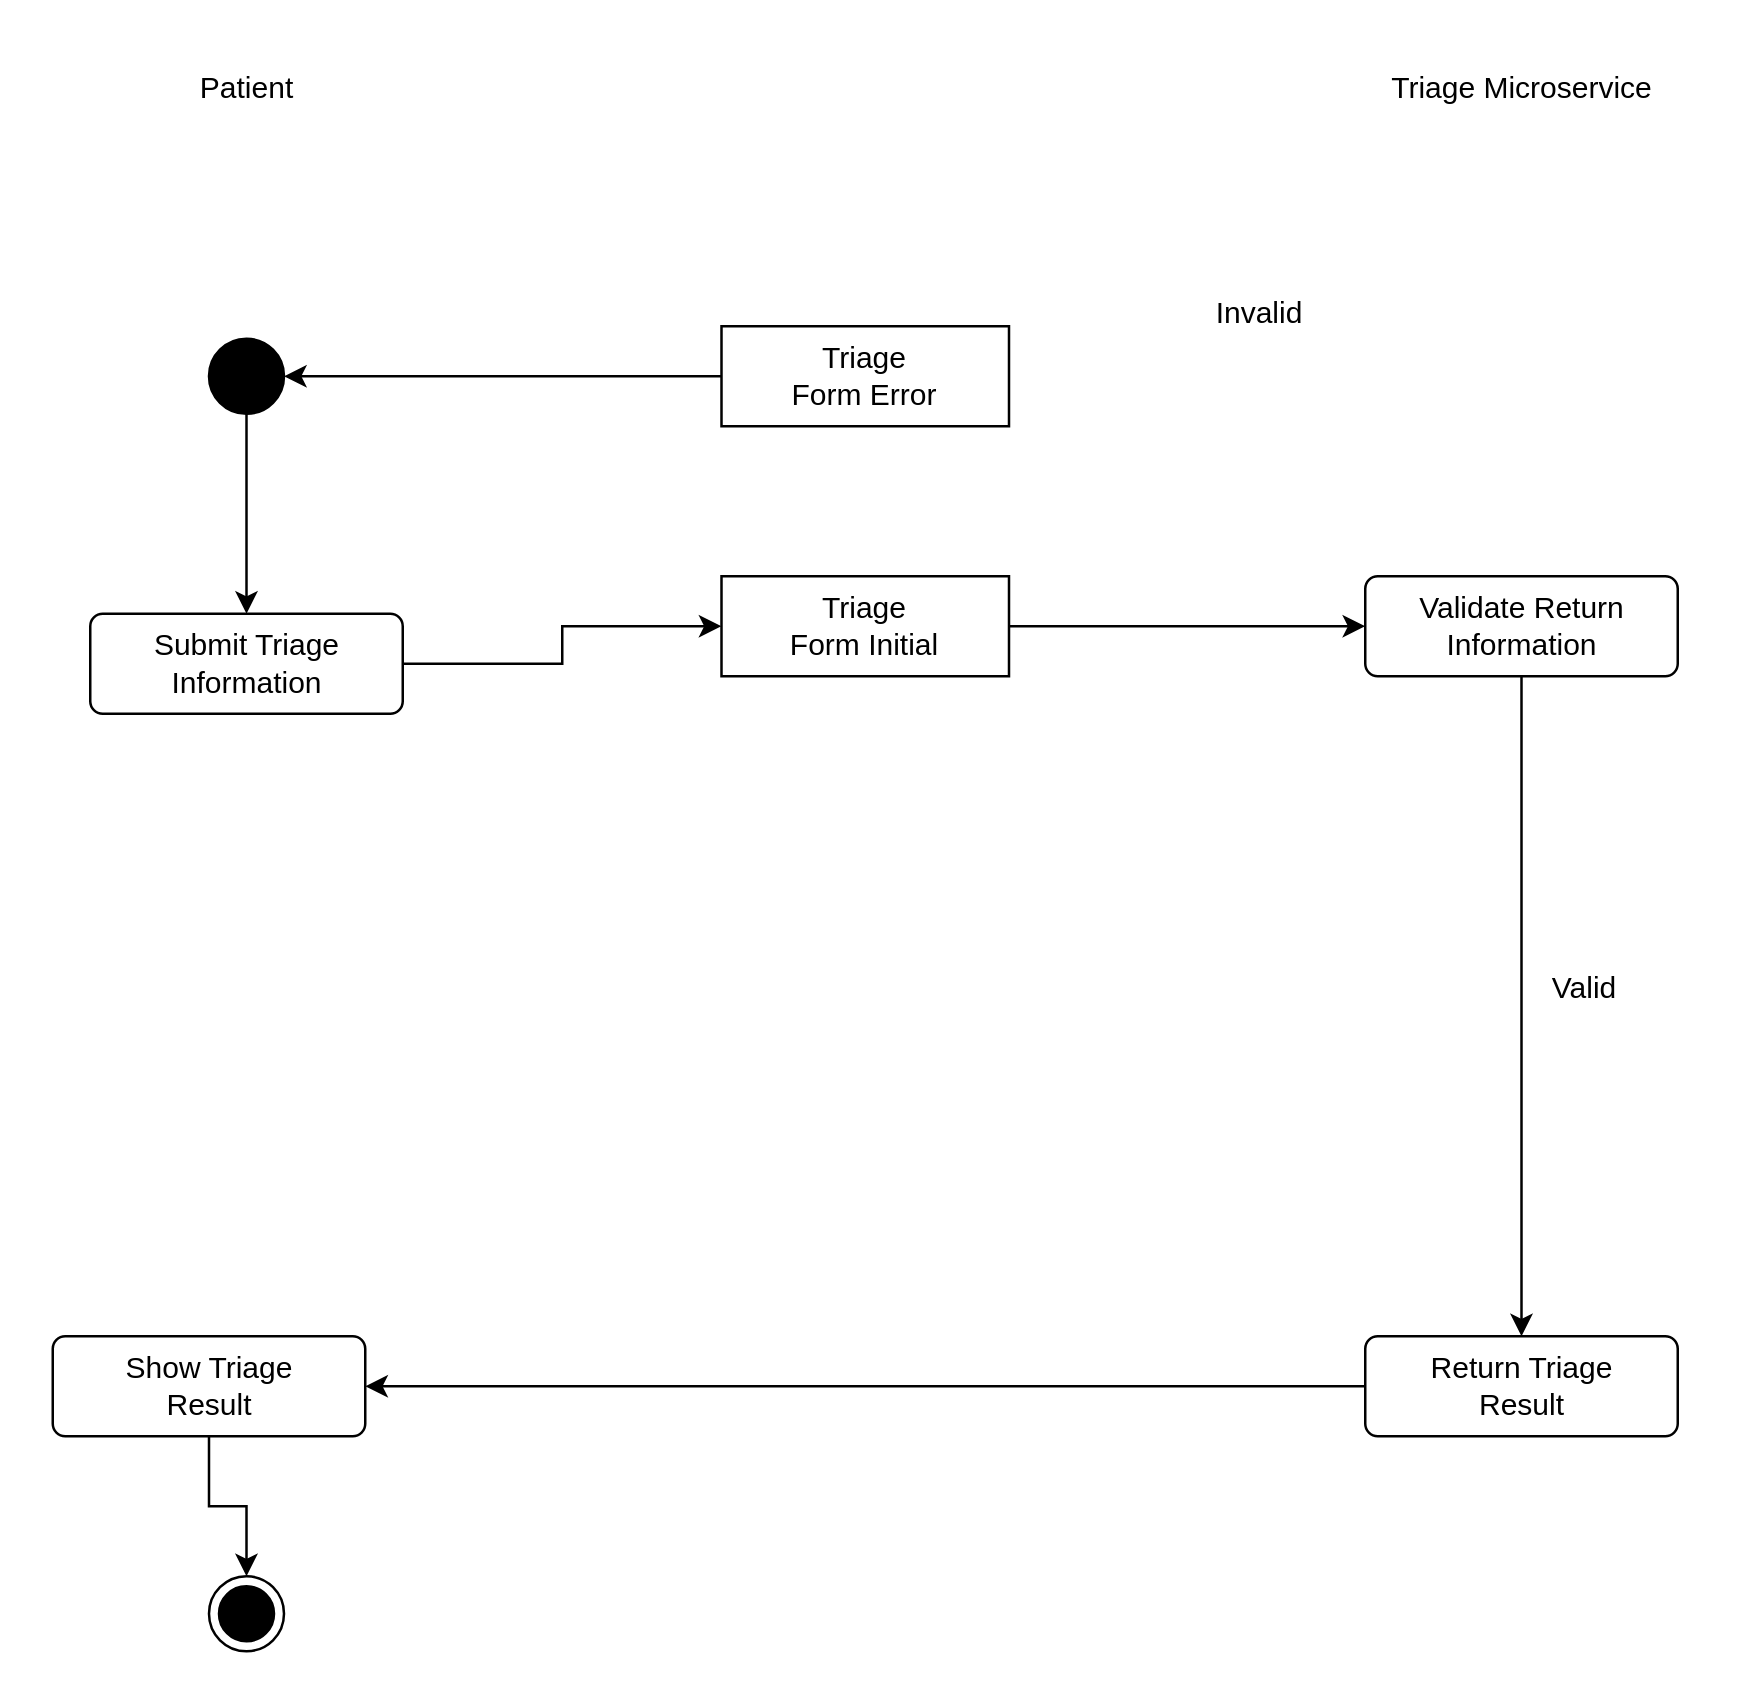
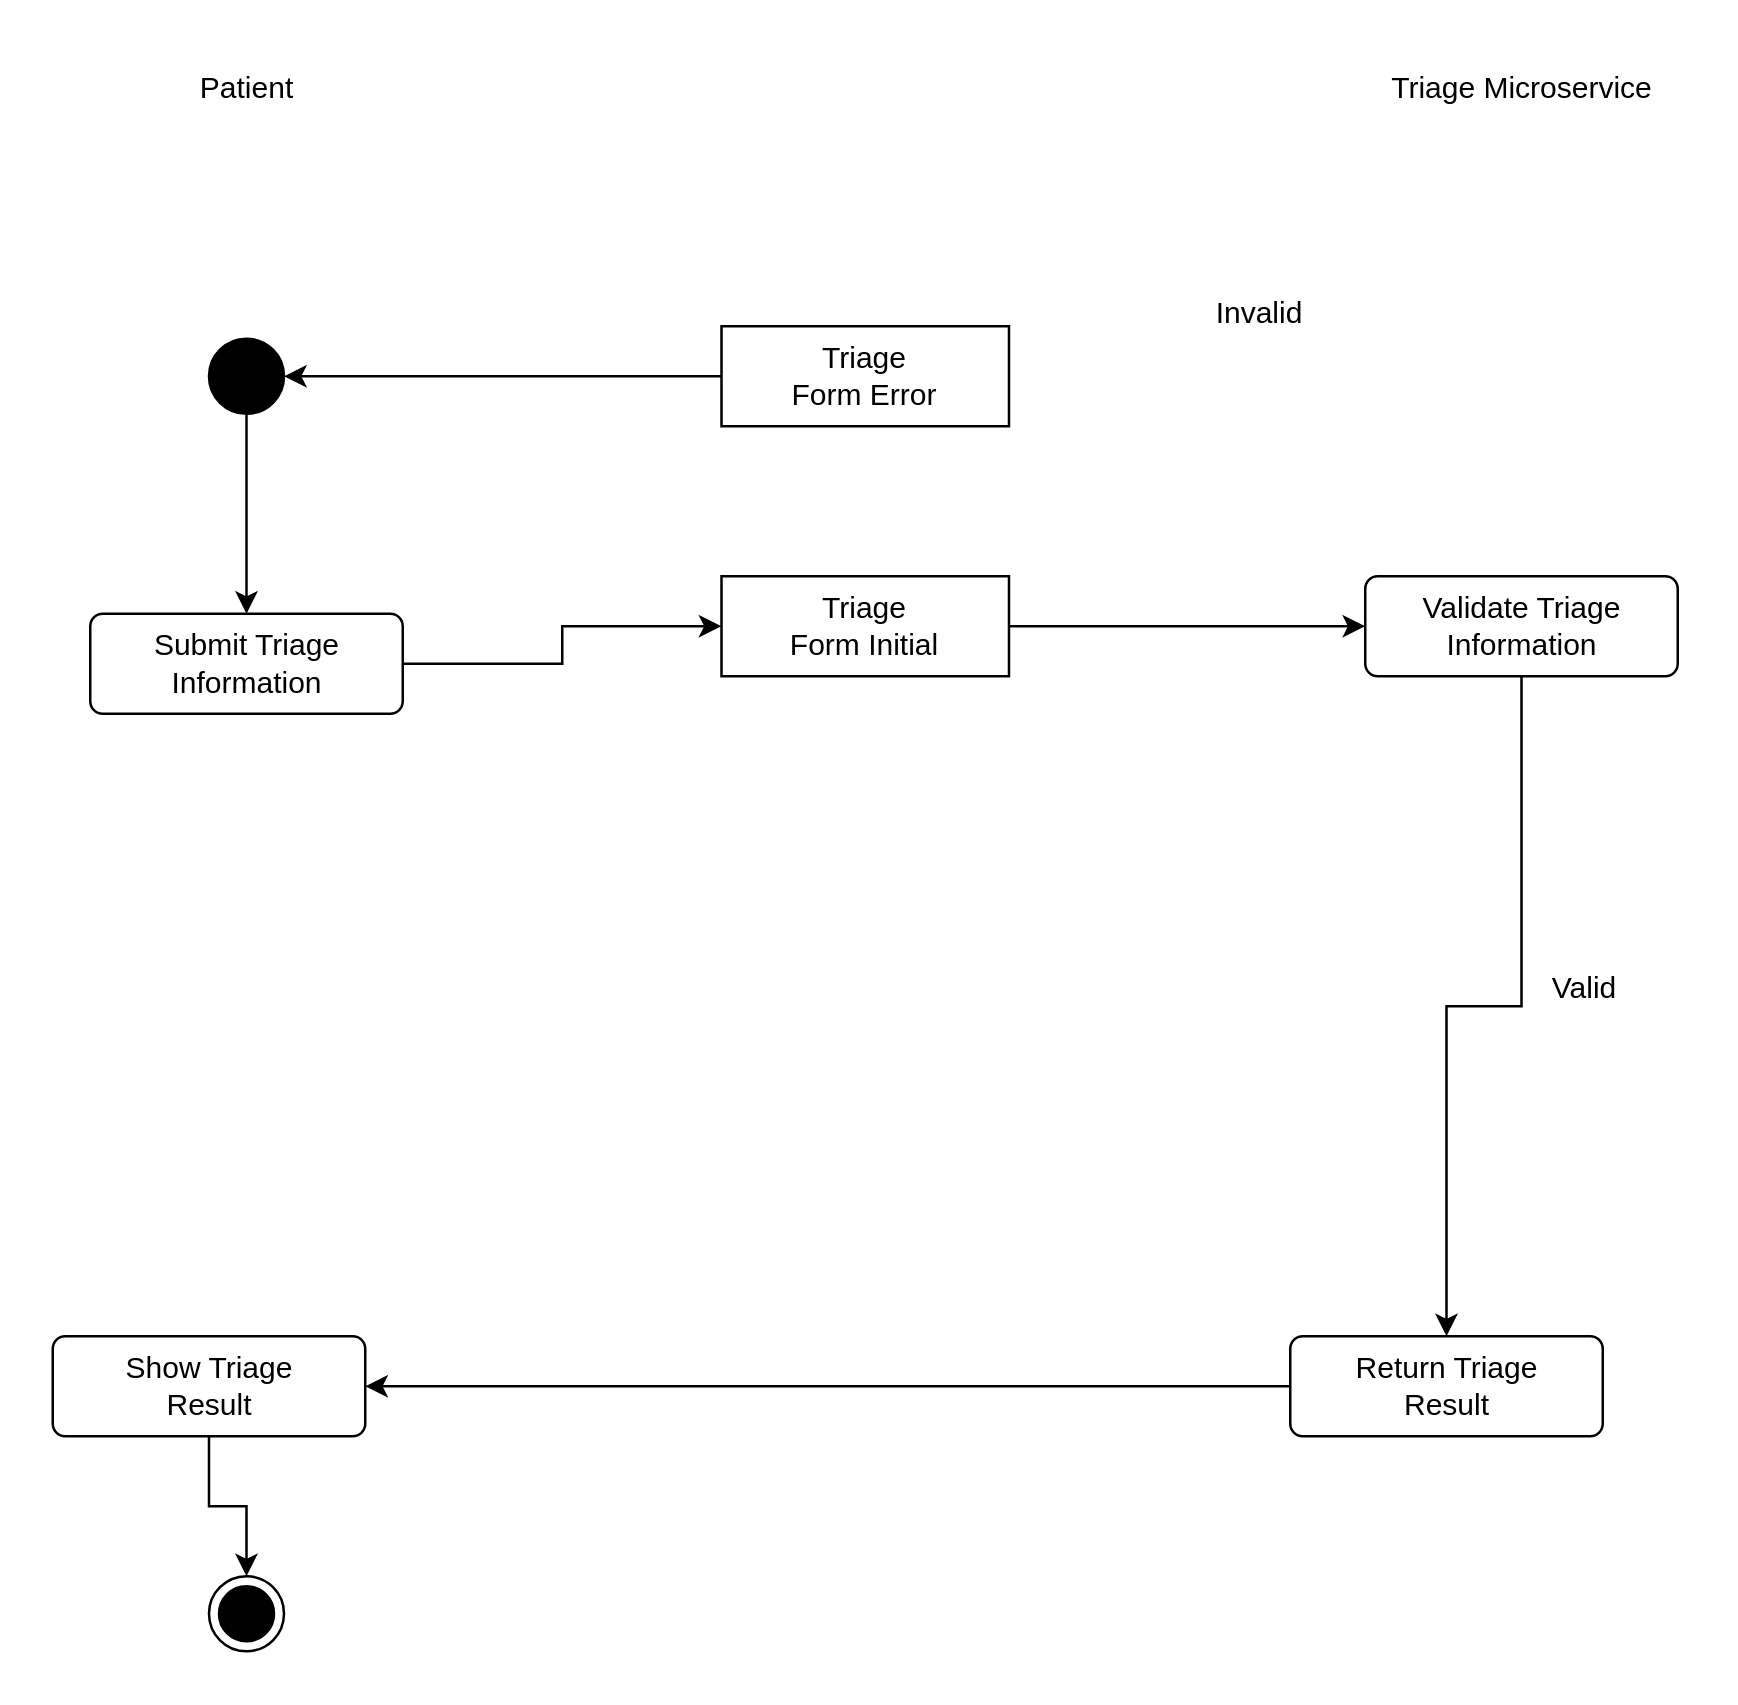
node "Validate Return Information": label "Validate Return Information" -> "Validate Triage Information"
node "Return Triage Result": moved (1521, 1386) -> (1446, 1386)
